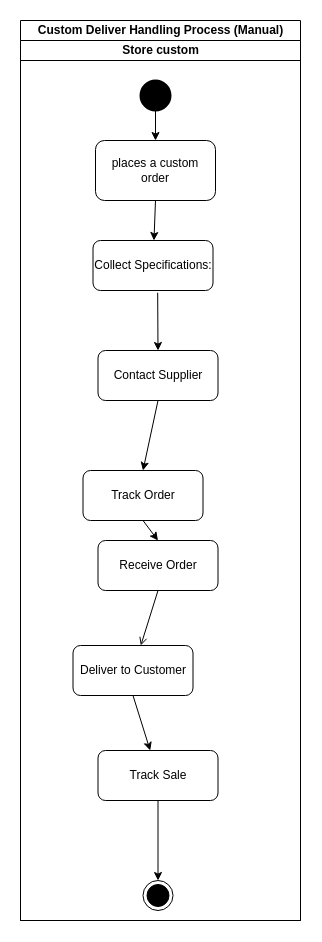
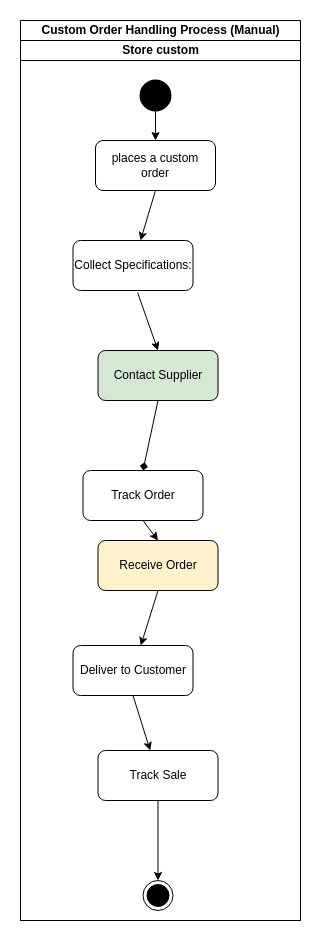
node "Custom Deliver Handling Process (Manual)": label "Custom Deliver Handling Process (Manual)" -> "Custom Order Handling Process (Manual)"
node "places a custom order": size 120x60 -> 120x50
node "Collect Specifications:": moved (153, 266) -> (133, 266)
node "Contact Supplier": fillcolor #ffffff -> #d5e8d4
edge "Contact Supplier" -> "Track Order": arrowhead classic -> diamond
node "Receive Order": fillcolor #ffffff -> #fff2cc
edge "Receive Order" -> "Deliver to Customer": arrowhead open -> classic
